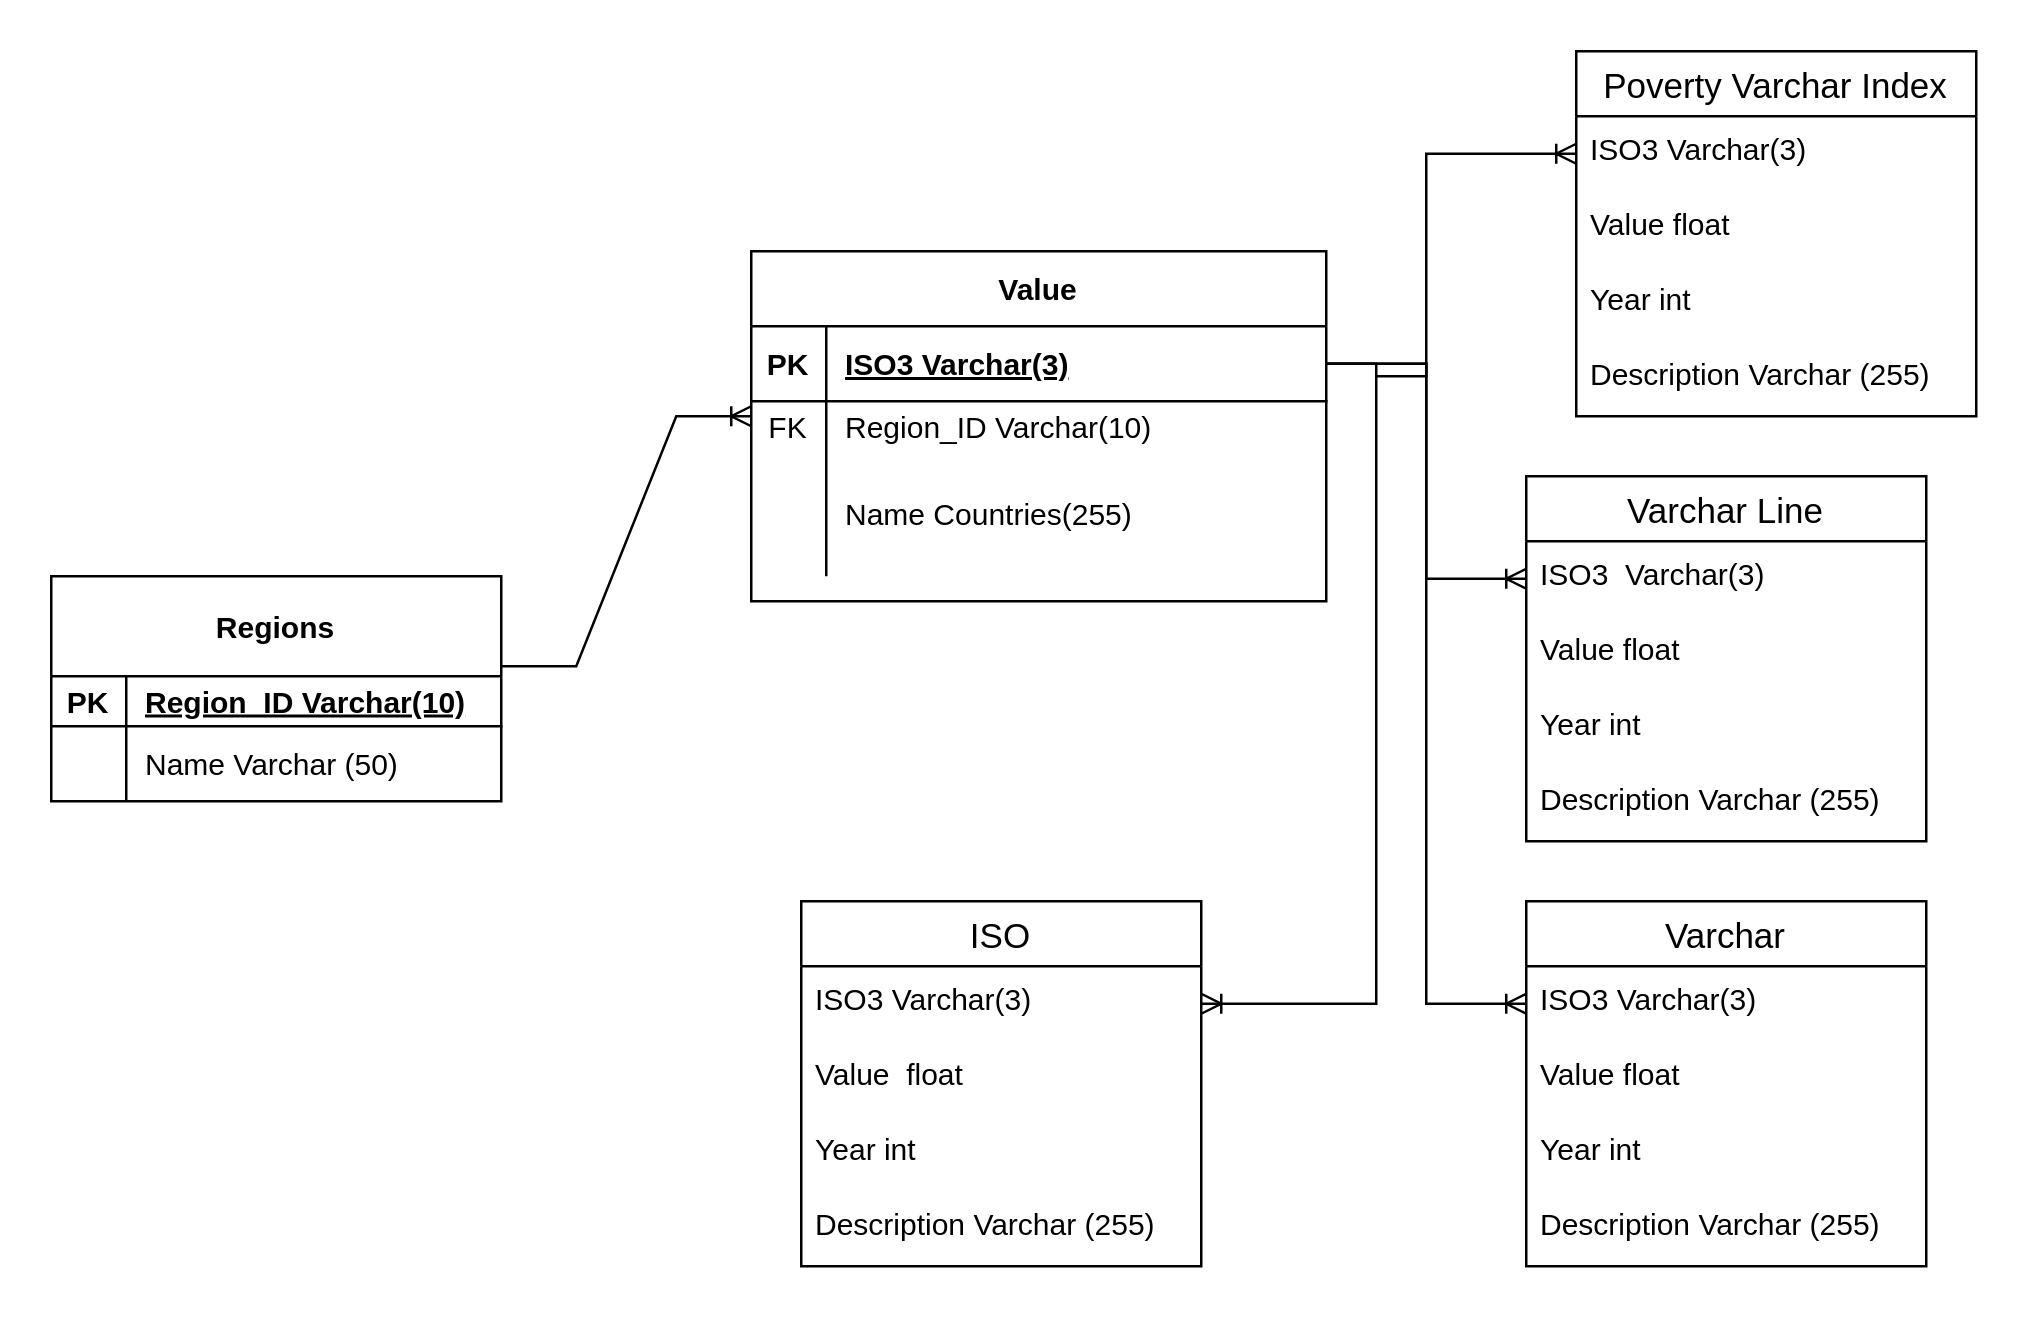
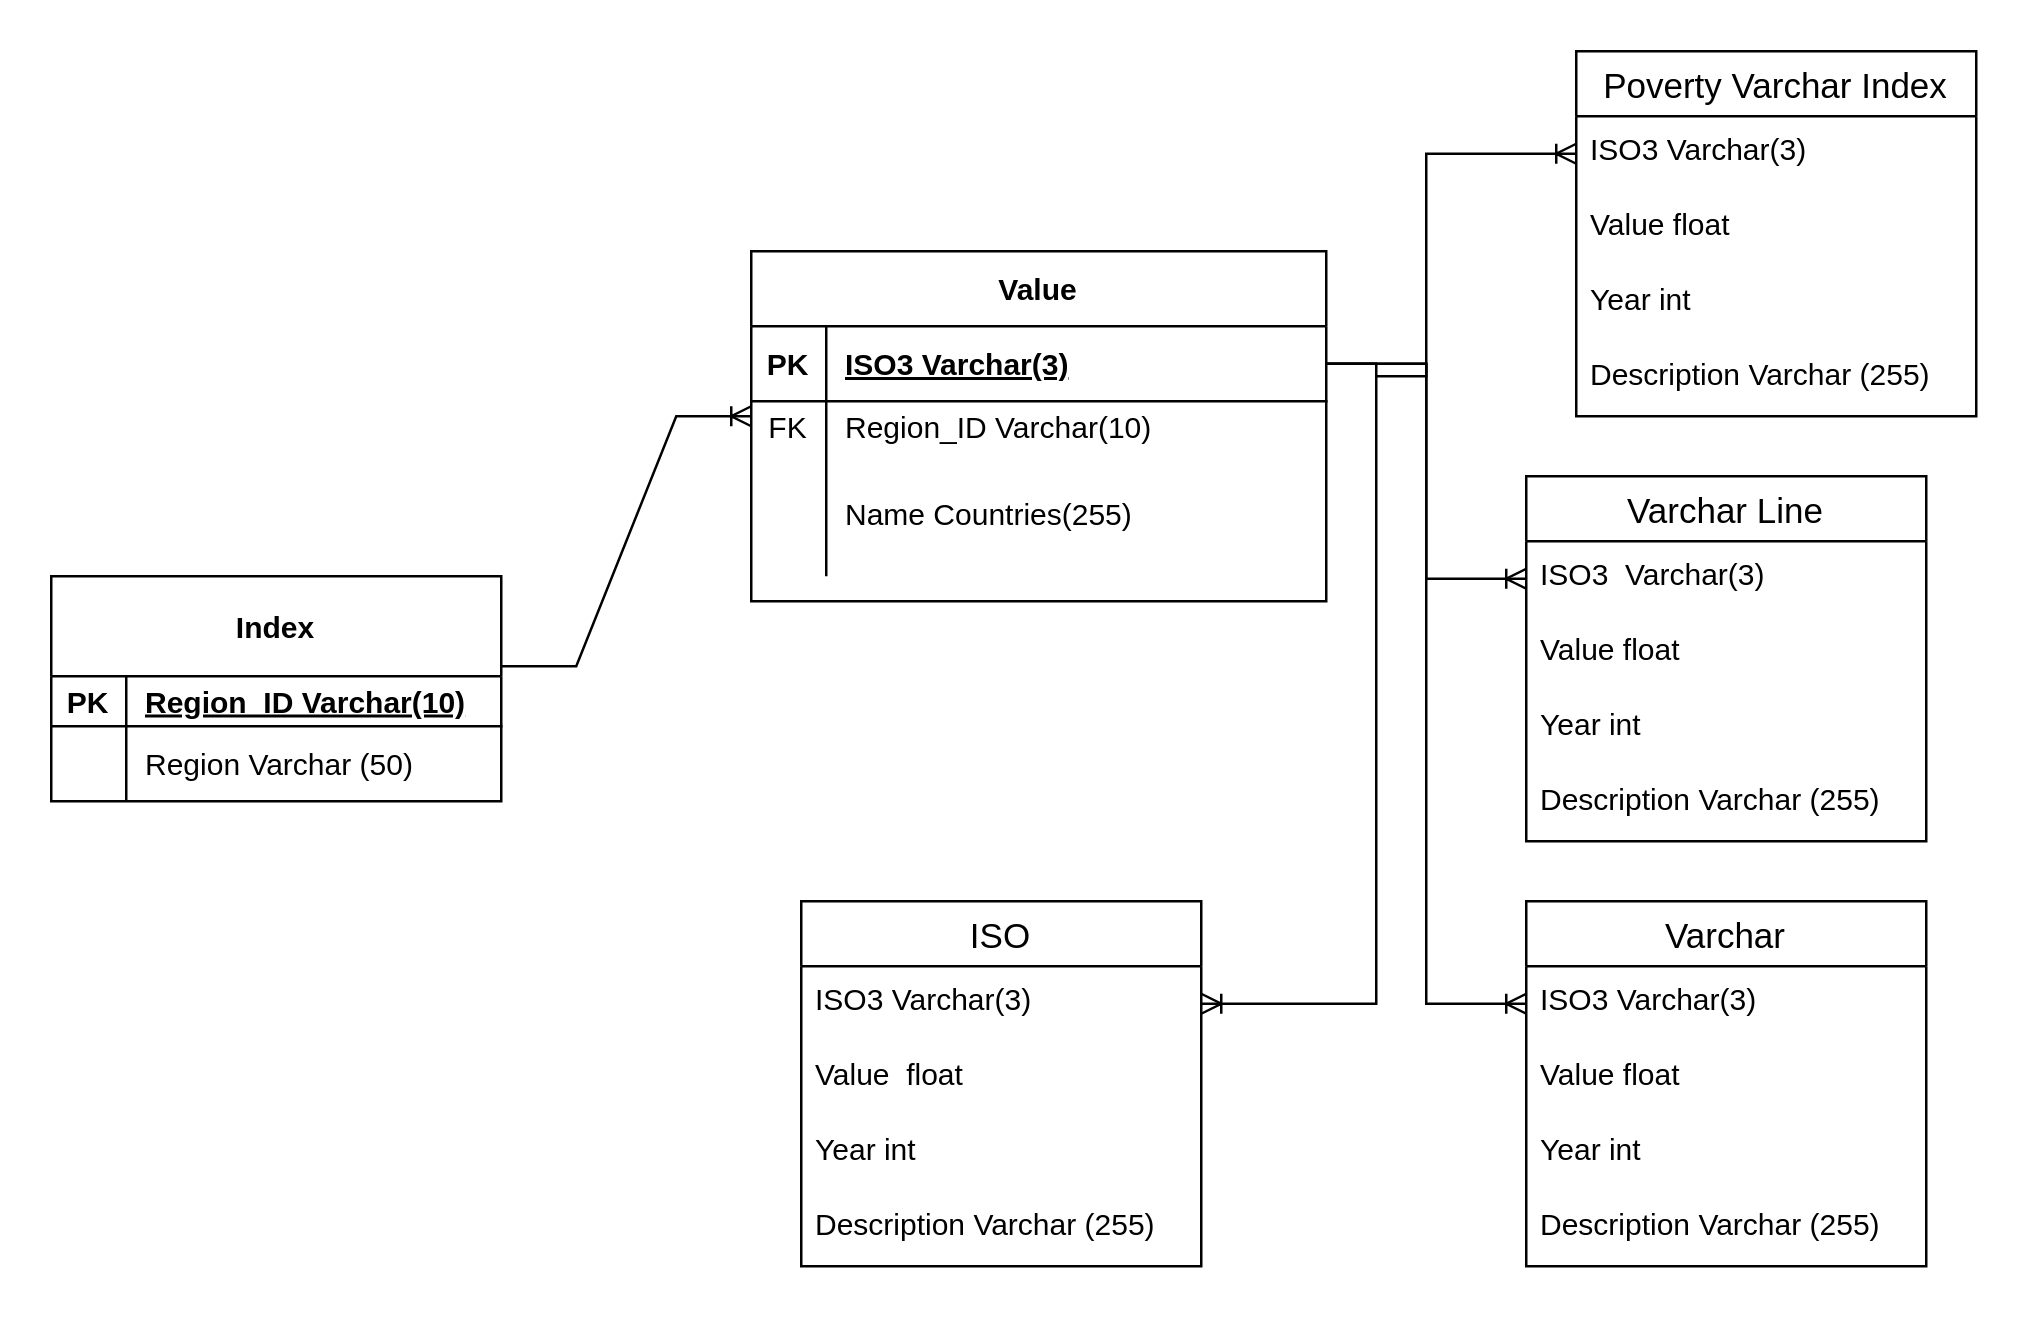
node "Regions": label "Regions" -> "Index"
node "Name Varchar (50)": label "Name Varchar (50)" -> "Region Varchar (50)"
